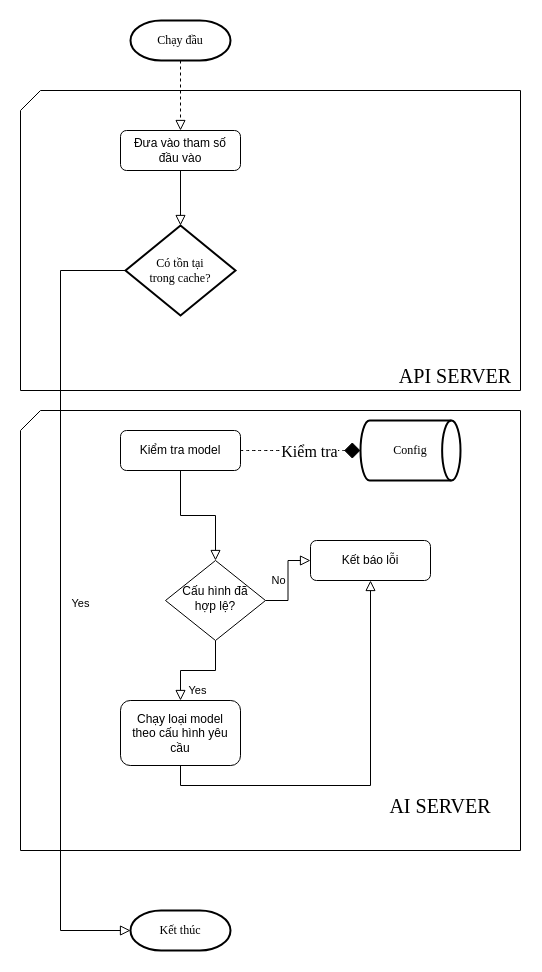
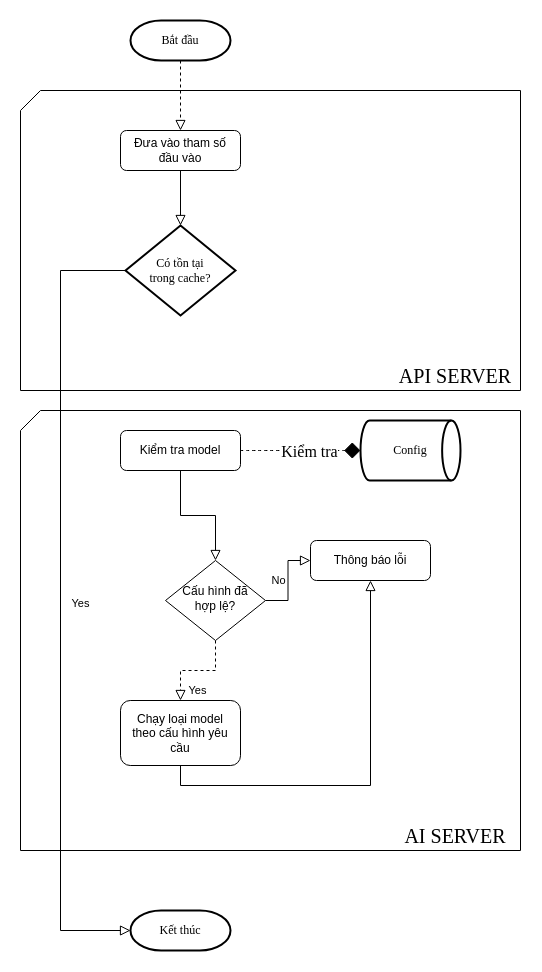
node "Chạy đầu": label "Chạy đầu" -> "Bắt đầu"
node "Kết báo lỗi": label "Kết báo lỗi" -> "Thông báo lỗi"
edge "Cấu hình đã hợp lệ?" -> "Chạy loại model theo cấu hình yêu cầu": style solid -> dashed
node "AI SERVER": moved (441, 806) -> (456, 836)
